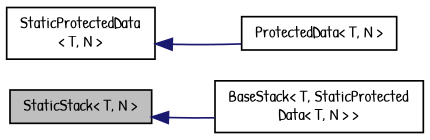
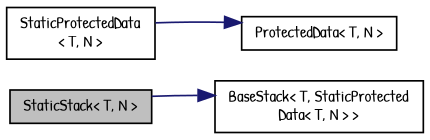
edge "ProtectedData< T, N >" -> "StaticProtectedData < T, N >": reversed
edge "BaseStack< T, StaticProtected Data< T, N > >" -> "StaticStack< T, N >": reversed
